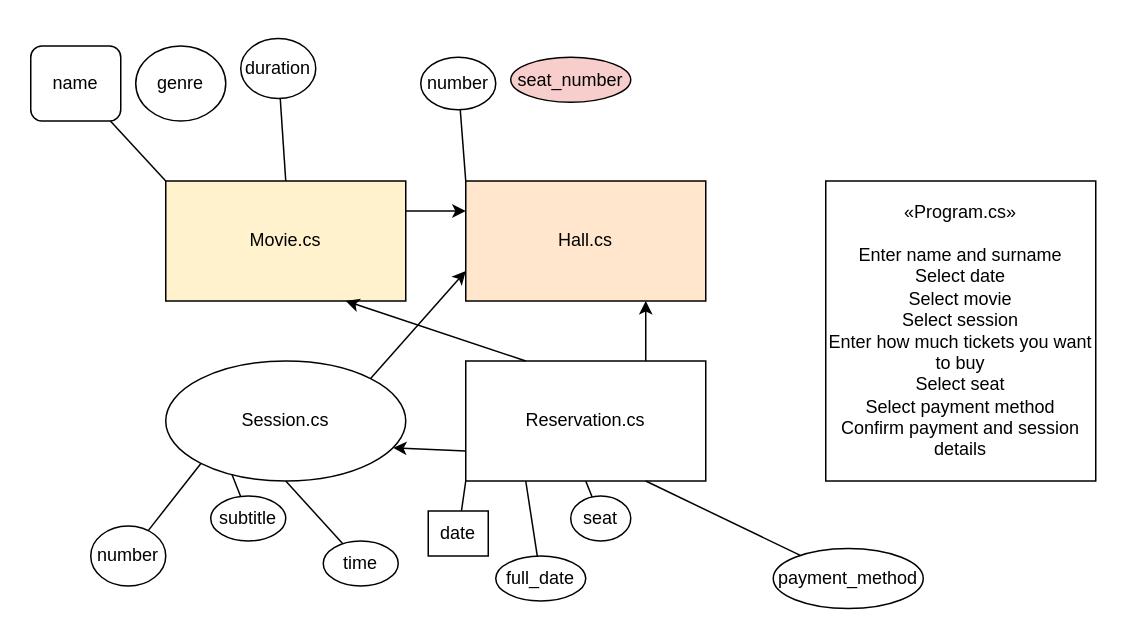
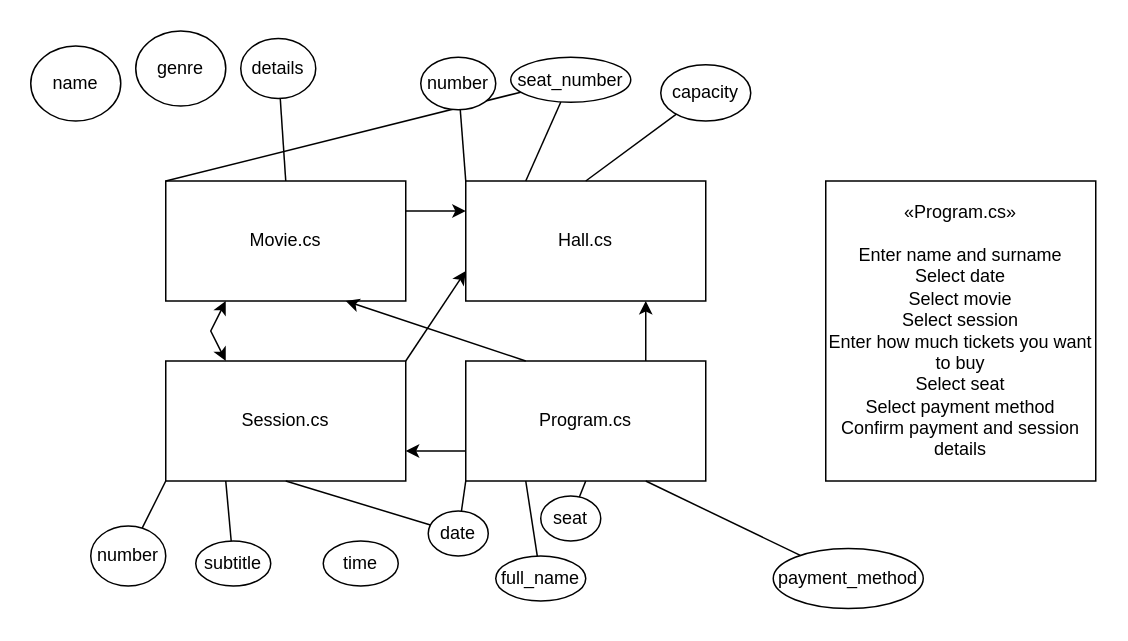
node "duration": label "duration" -> "details"
node "seat_number": fillcolor #f8cecc -> #ffffff
node "name": shape rounded rectangle -> ellipse
node "genre": moved (181, 83) -> (181, 68)
node "capacity": added
edge "seat_number" -- "Hall.cs": added
edge "capacity" -- "Hall.cs": added
edge "name" -- "Movie.cs": now "seat_number" -- "Movie.cs"
node "Movie.cs": fillcolor #fff2cc -> #ffffff
node "Hall.cs": fillcolor #ffe6cc -> #ffffff
edge "Movie.cs" -- "Session.cs": added
node "Session.cs": shape ellipse -> rectangle
node "Reservation.cs": label "Reservation.cs" -> "Program.cs"
edge "Session.cs" -- "time": now "Session.cs" -- "date"
node "subtitle": moved (248, 518) -> (233, 563)
node "seat": moved (601, 518) -> (571, 518)
node "date": shape rectangle -> ellipse
node "full_date": label "full_date" -> "full_name"
